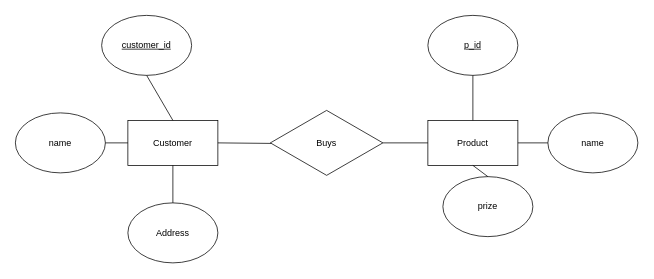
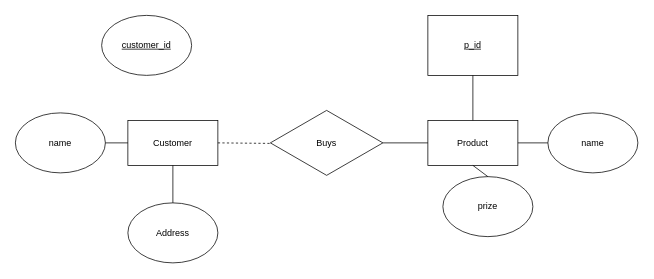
node "p_id": shape ellipse -> rectangle
edge "customer_id" -- "Customer": removed
edge "Customer" -- "Buys": style solid -> dashed
